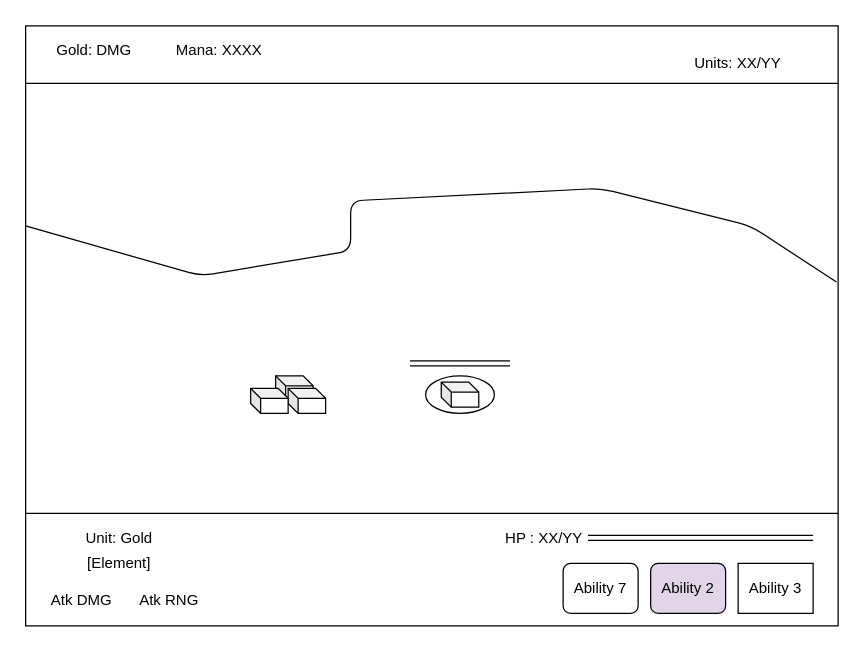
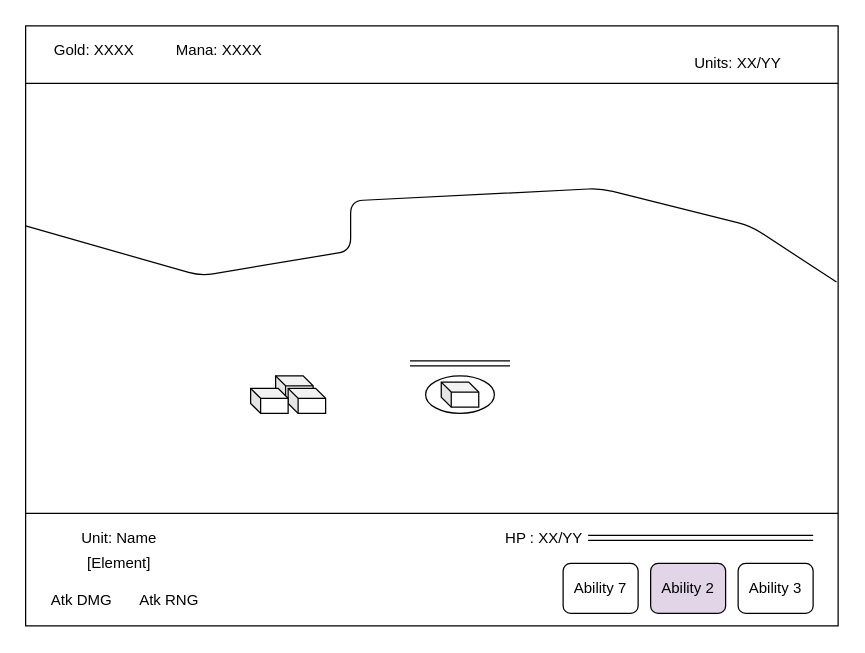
node "Gold: DMG": label "Gold: DMG" -> "Gold: XXXX"
node "Unit: Gold": label "Unit: Gold" -> "Unit: Name"
node "Ability 3": shape rectangle -> rounded rectangle
